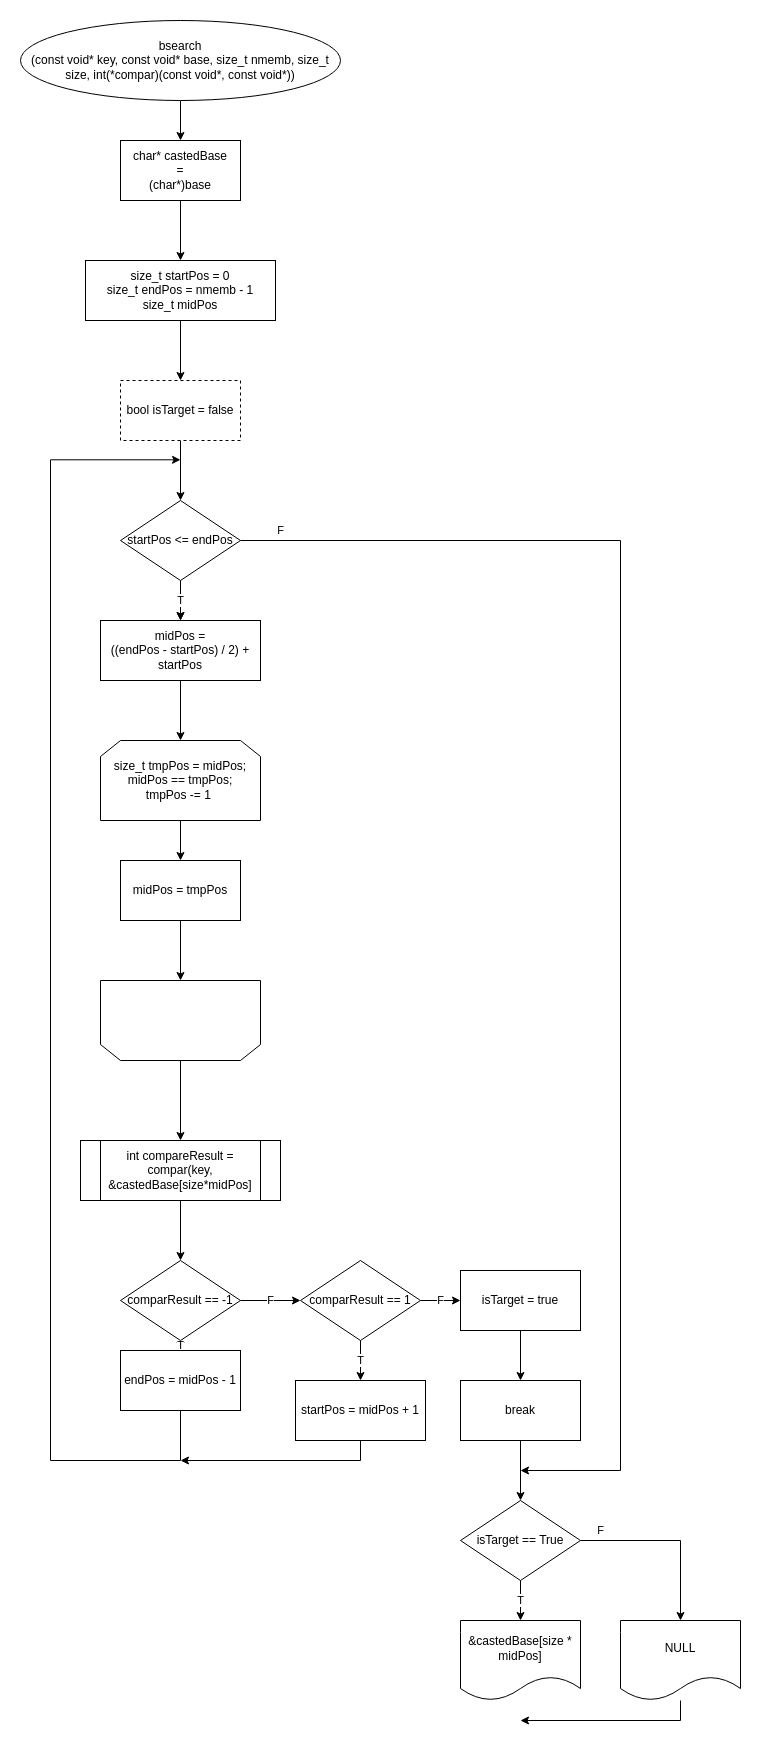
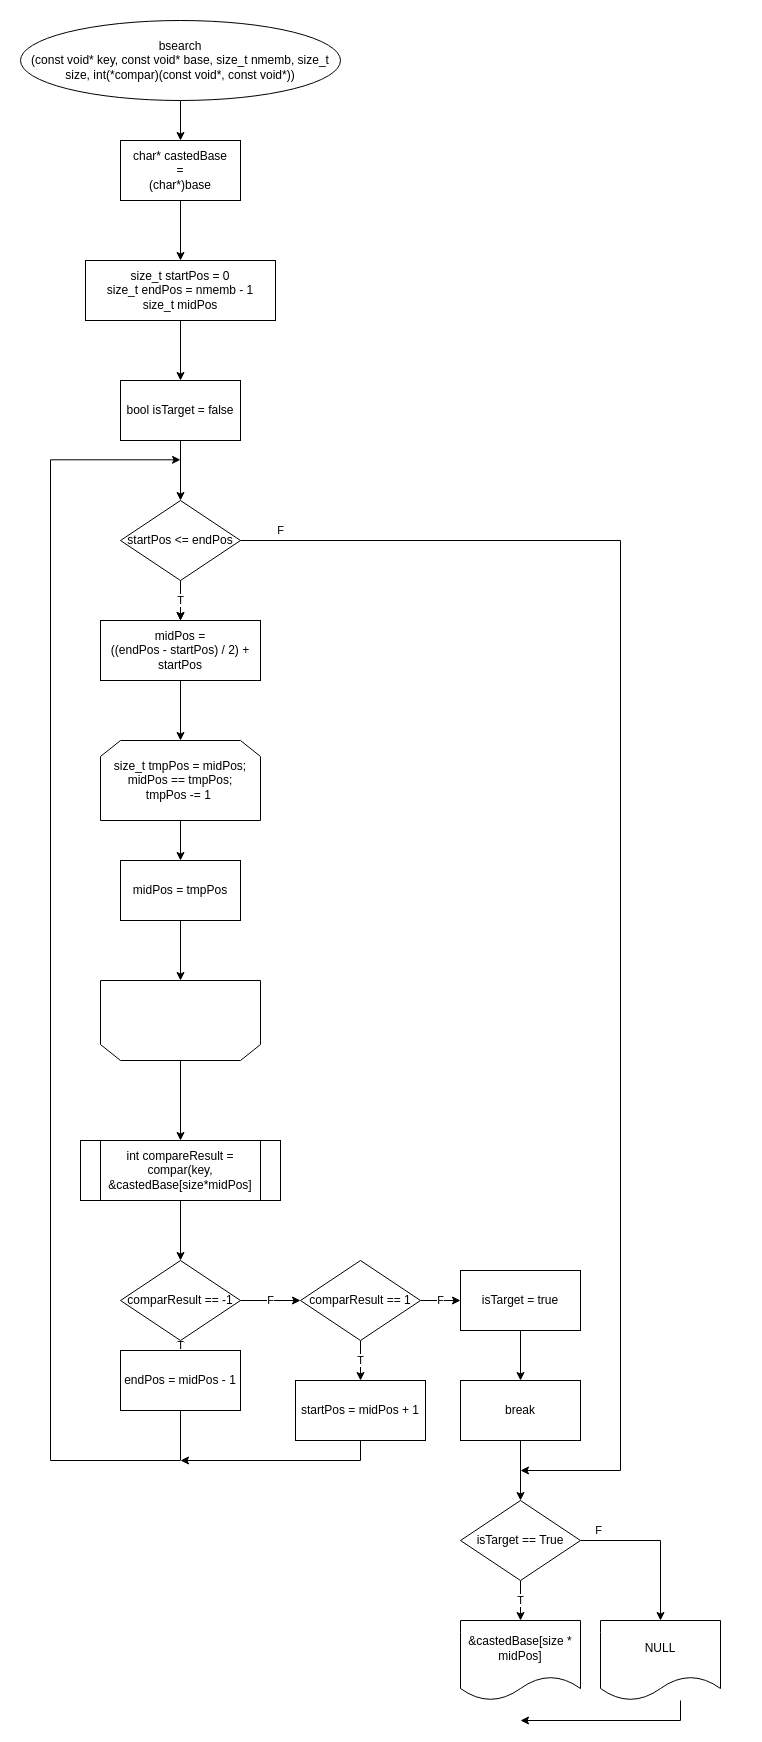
node "bool isTarget = false": style dashed -> solid
node "NULL": moved (681, 1661) -> (661, 1661)
